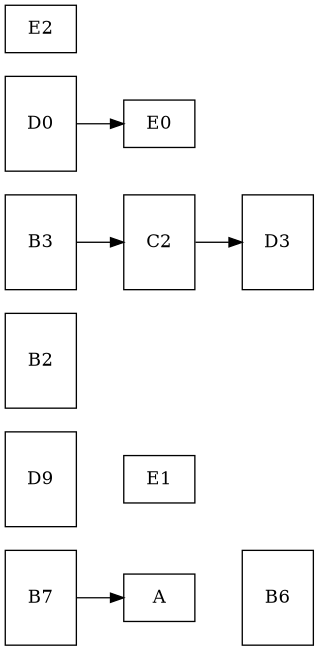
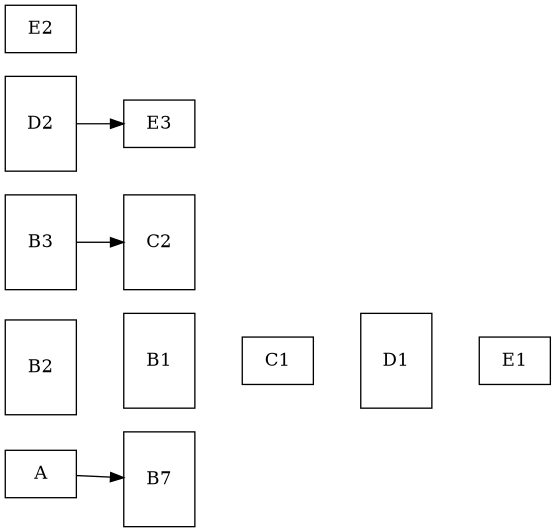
node "D0": label "D0" -> "D2"
node "E0": label "E0" -> "E3"
node "D3": removed
node "C1": added
node "D9": label "D9" -> "D1"
edge "B7" -> "A": reversed
node "B6": label "B6" -> "B1"
